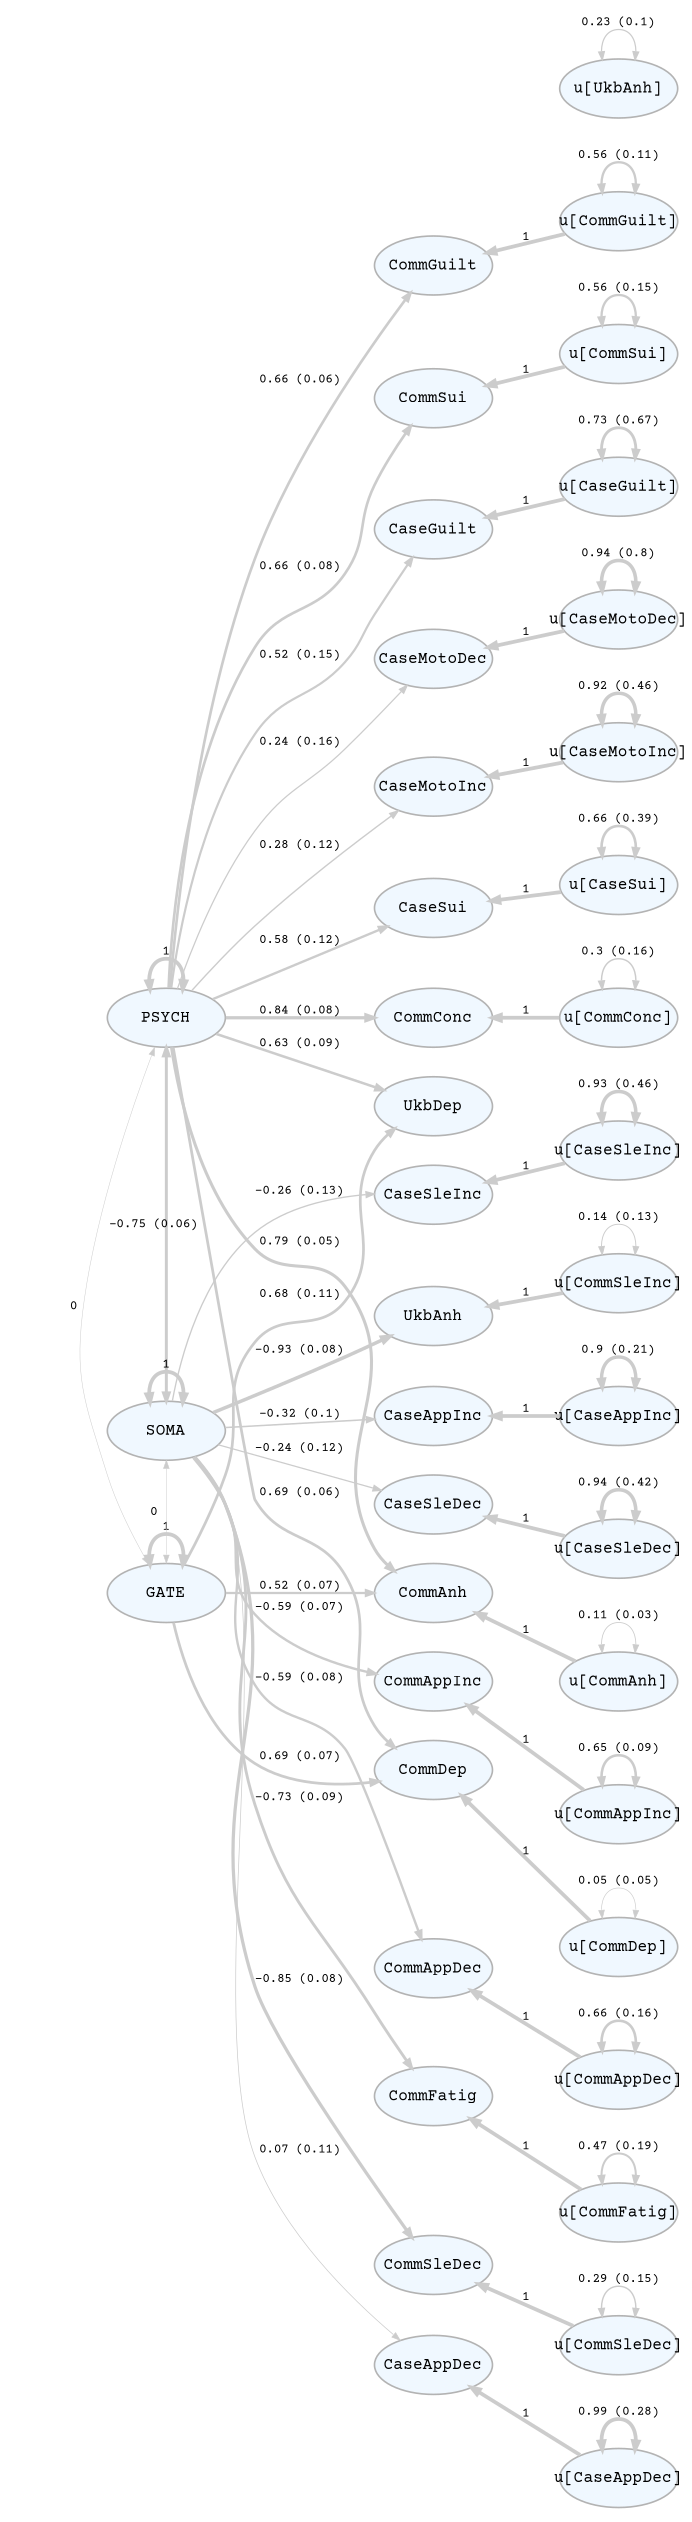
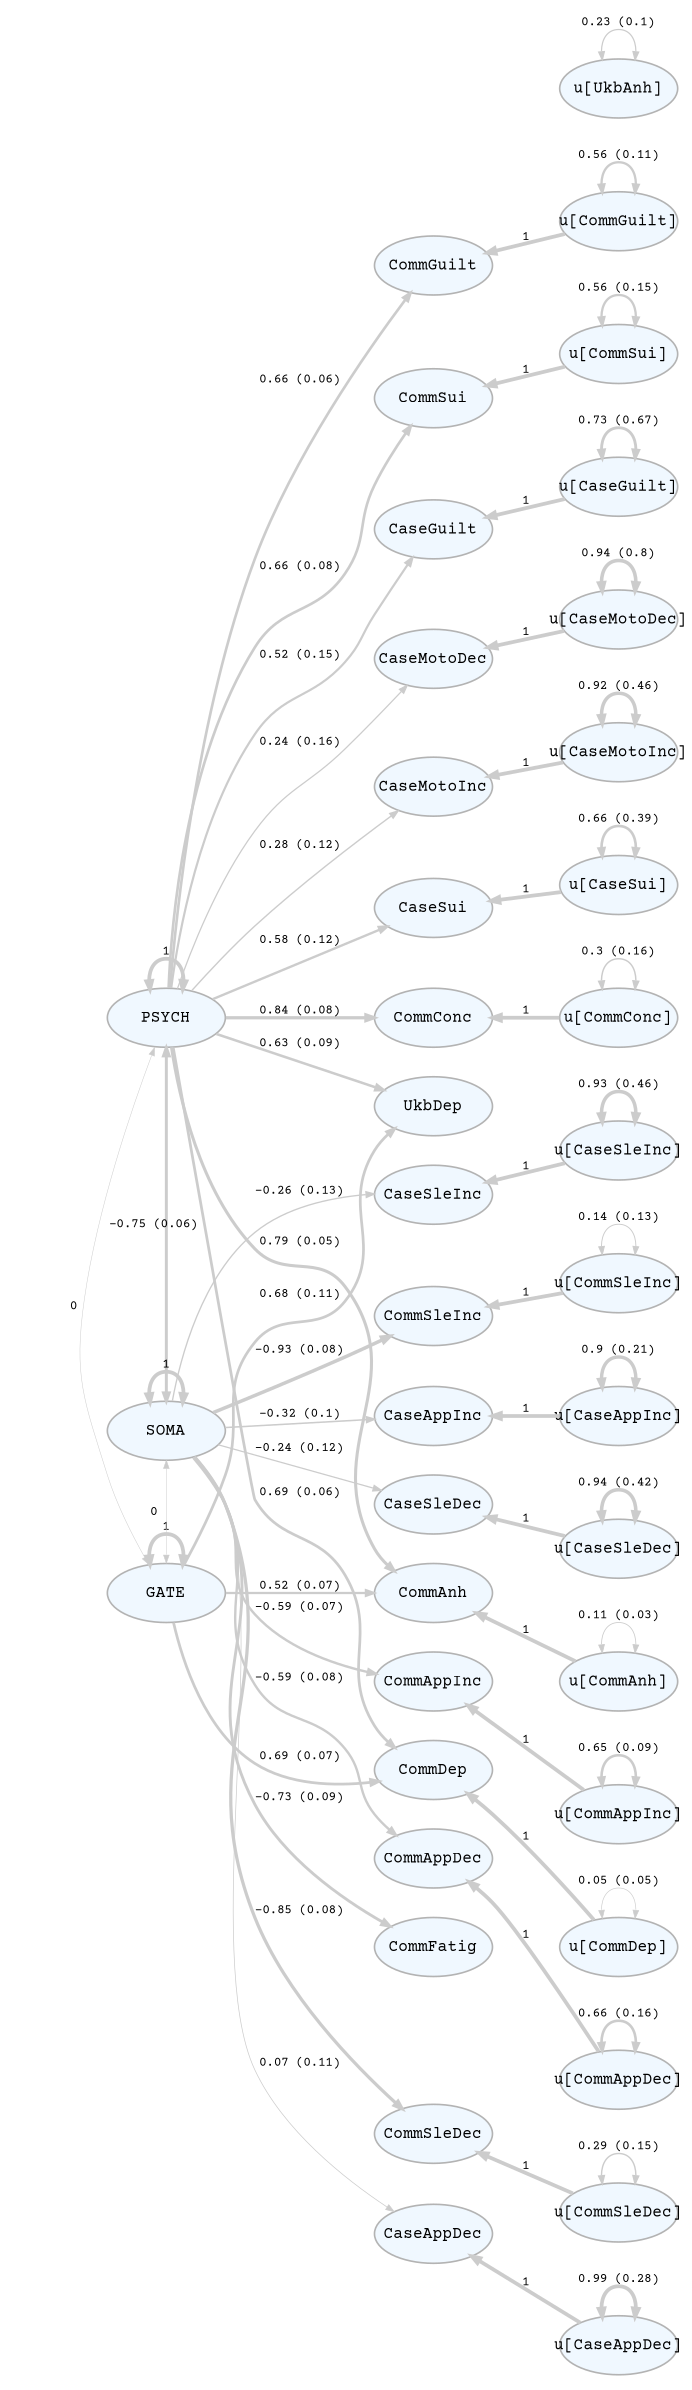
node "UkbAnh": label "UkbAnh" -> "CommSleInc"
node "u[CommFatig]": removed
